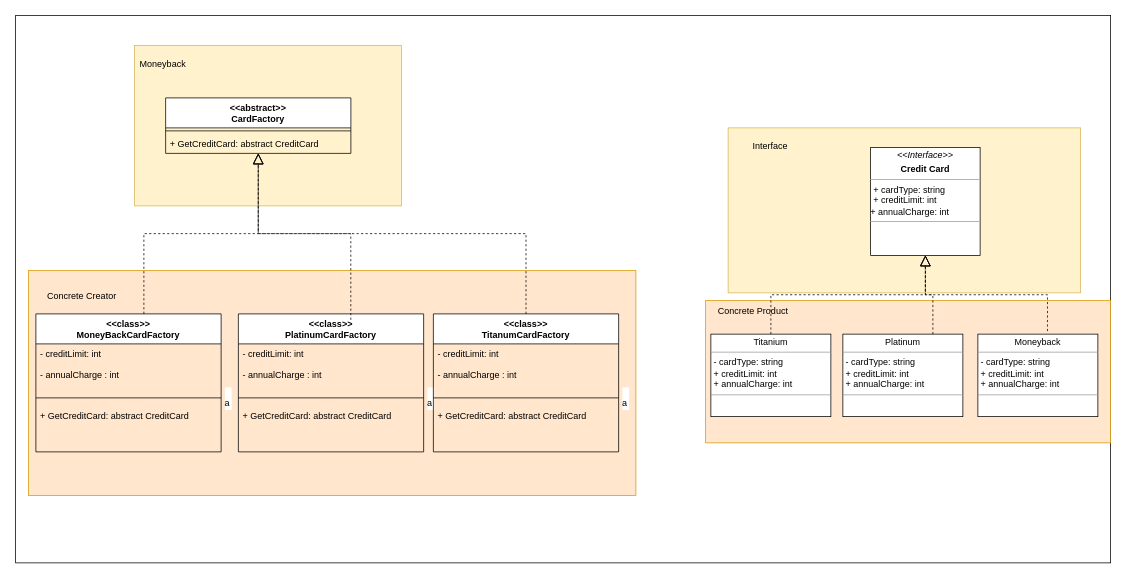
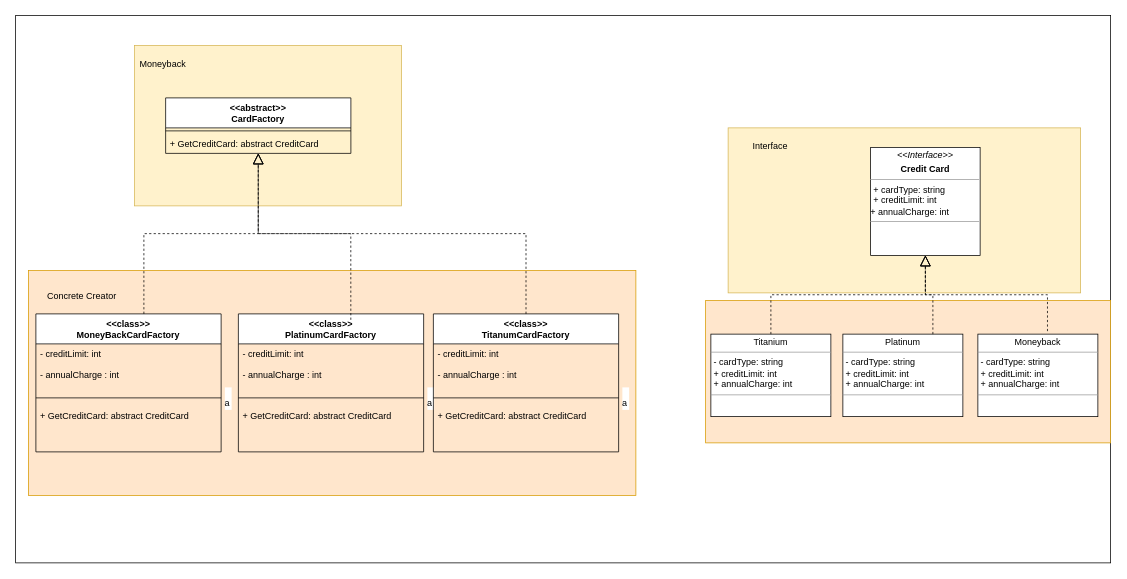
node "Concrete Product": removed
